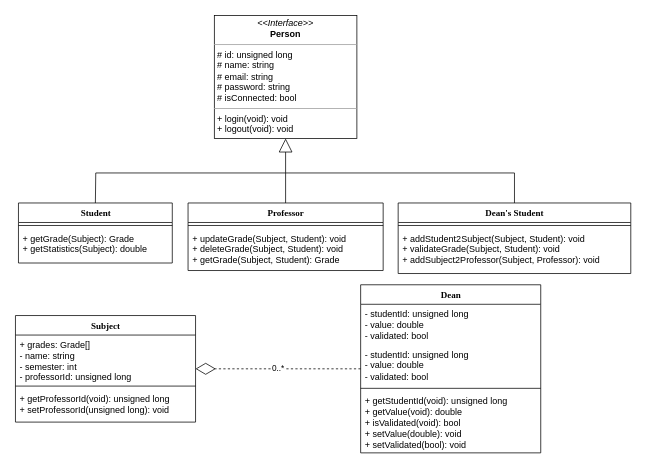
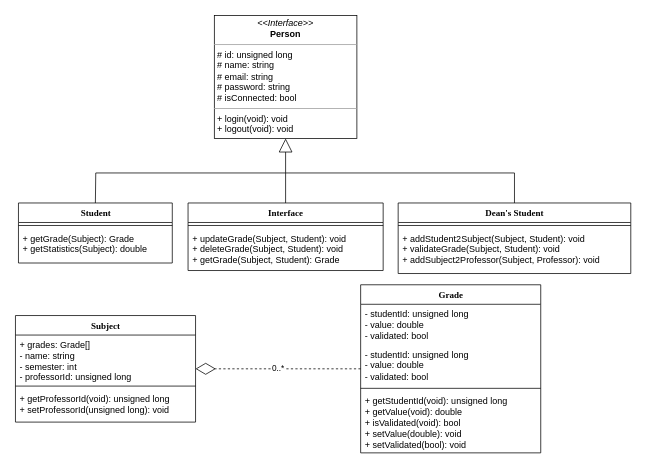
node "Professor": label "Professor" -> "Interface"
node "Dean": label "Dean" -> "Grade"
